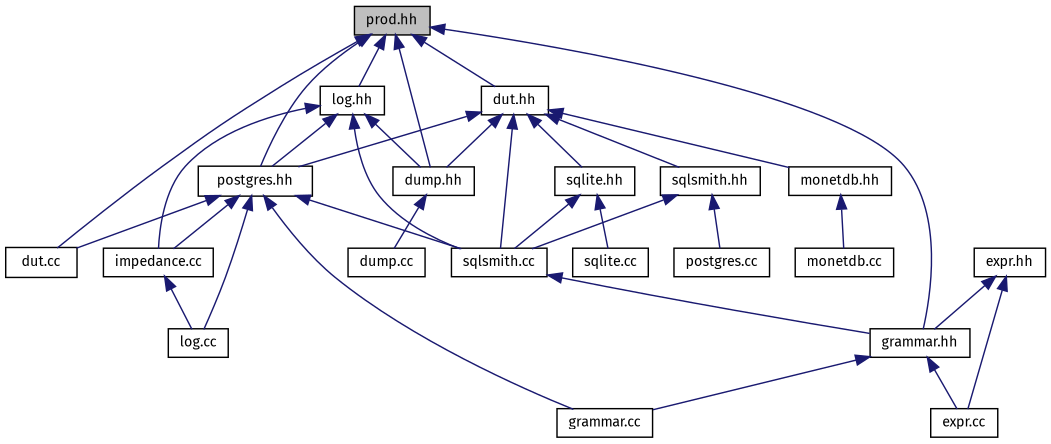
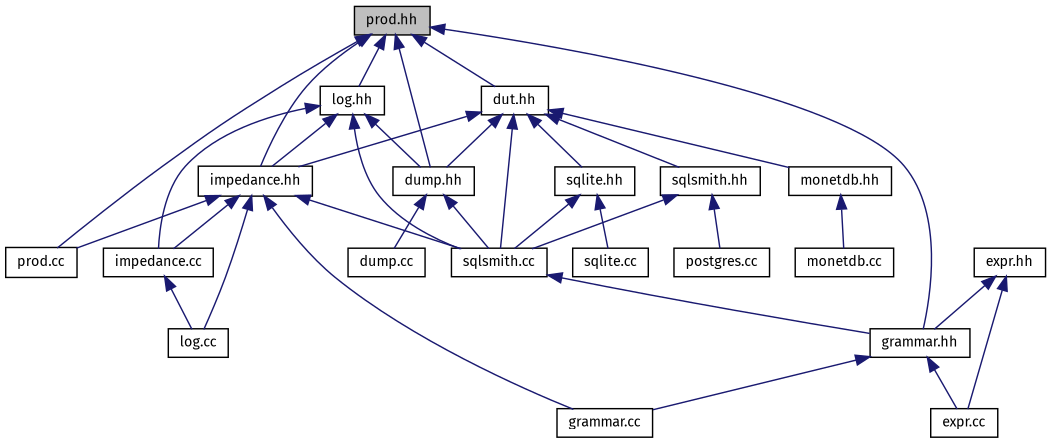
node "postgres.hh": label "postgres.hh" -> "impedance.hh"
edge "sqlsmith.cc" -> "dump.hh": added
node "dut.cc": label "dut.cc" -> "prod.cc"
